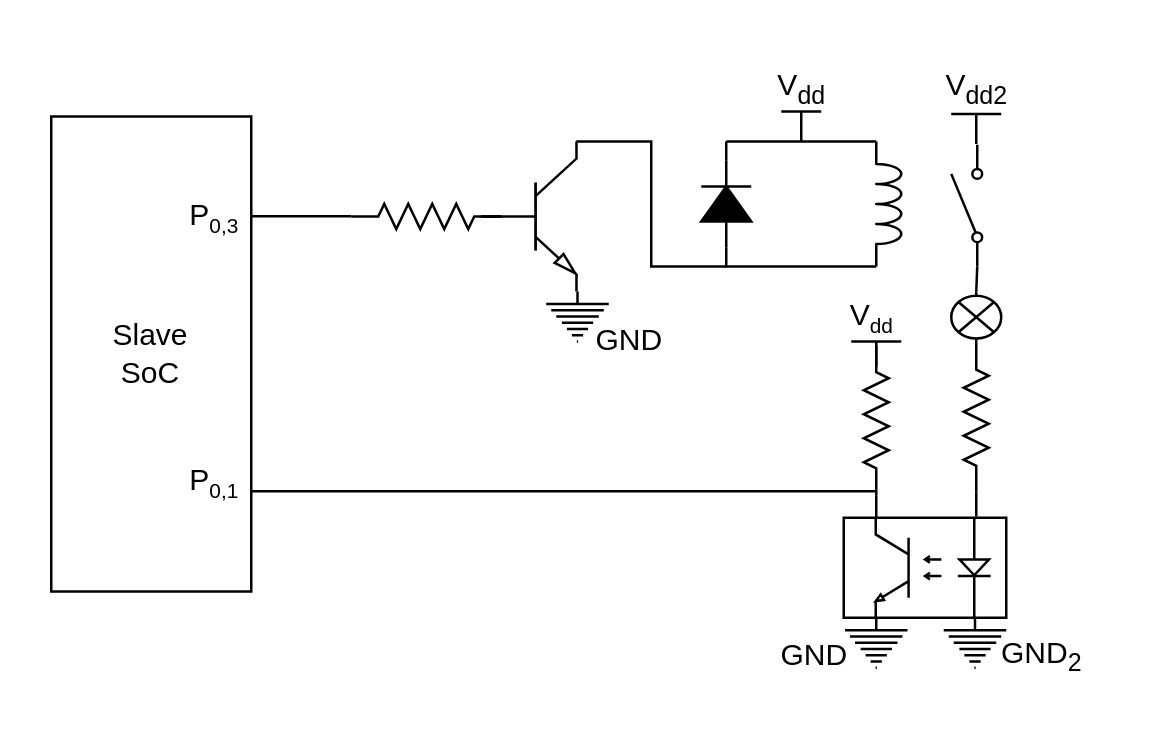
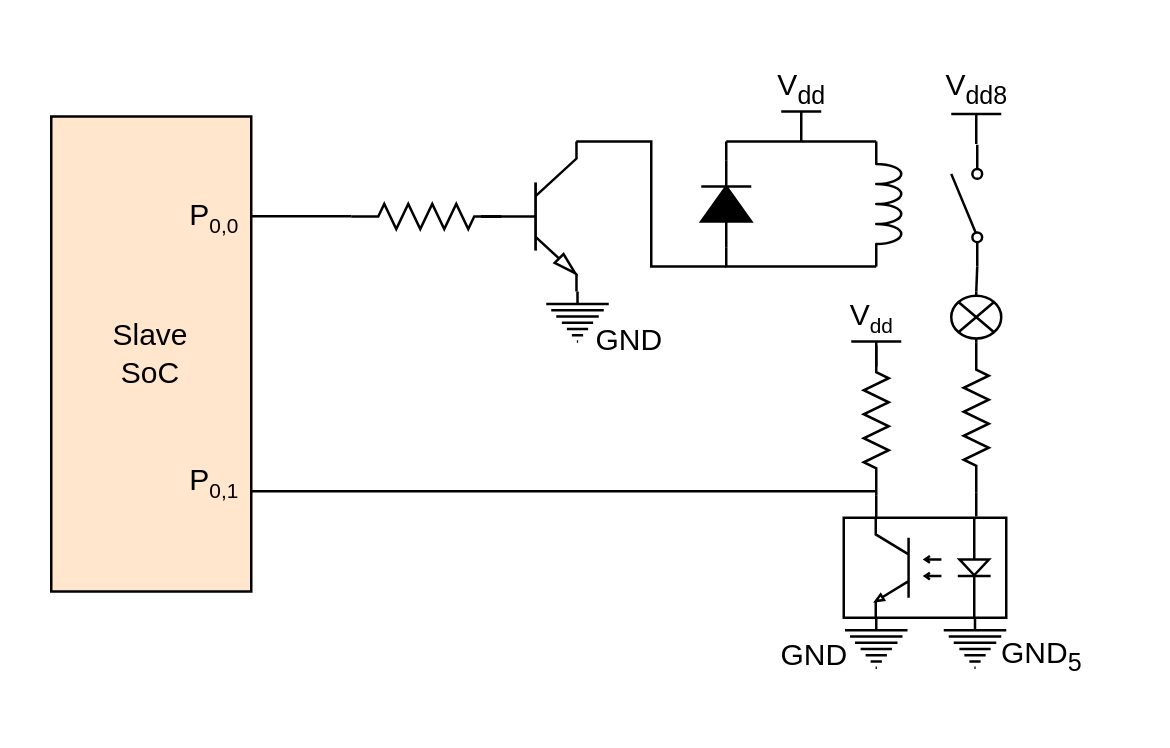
node "Vdd2": label "Vdd2" -> "Vdd8"
node "P0,3": label "P0,3" -> "P0,0"
node "Slave SoC": fillcolor #ffffff -> #ffe6cc
node "GND2": label "GND2" -> "GND5"
